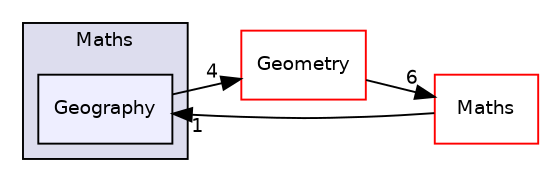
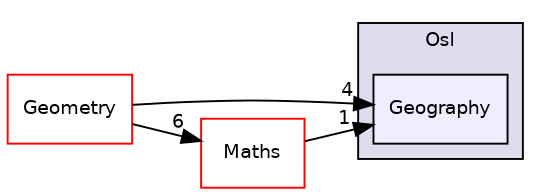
cluster "Maths": label "Maths" -> "Osl"
edge "Geography" -> "Geometry": reversed
